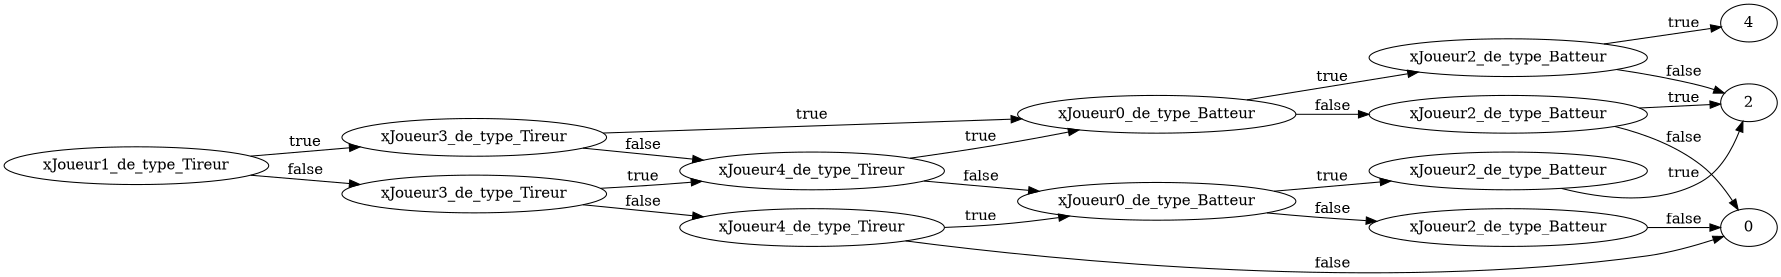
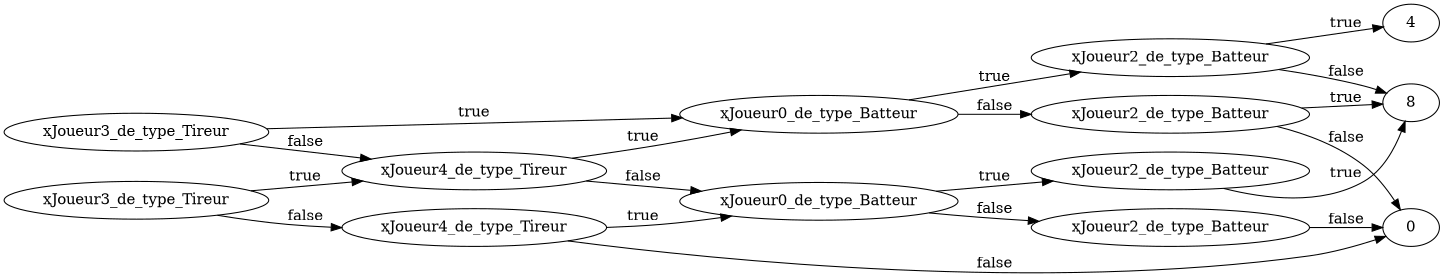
node "2": label "2" -> "8"
node "xJoueur1_de_type_Tireur": removed
